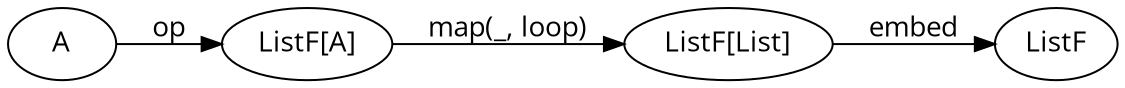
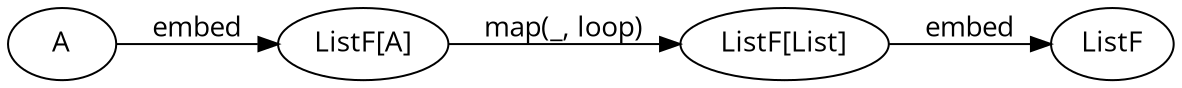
edge "A" -> "ListF[A]": label "op" -> "embed"
